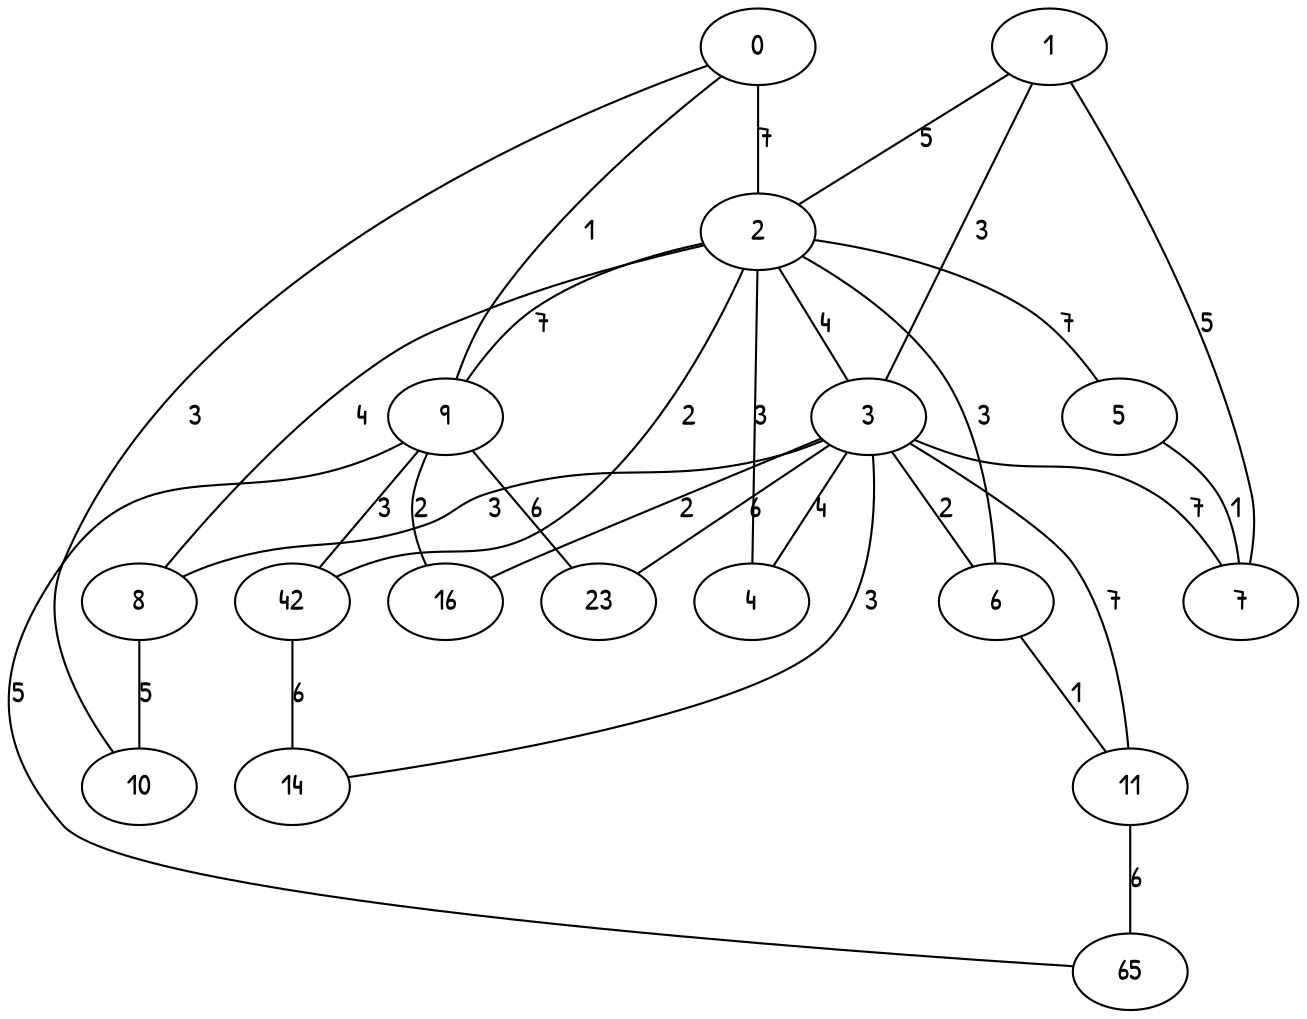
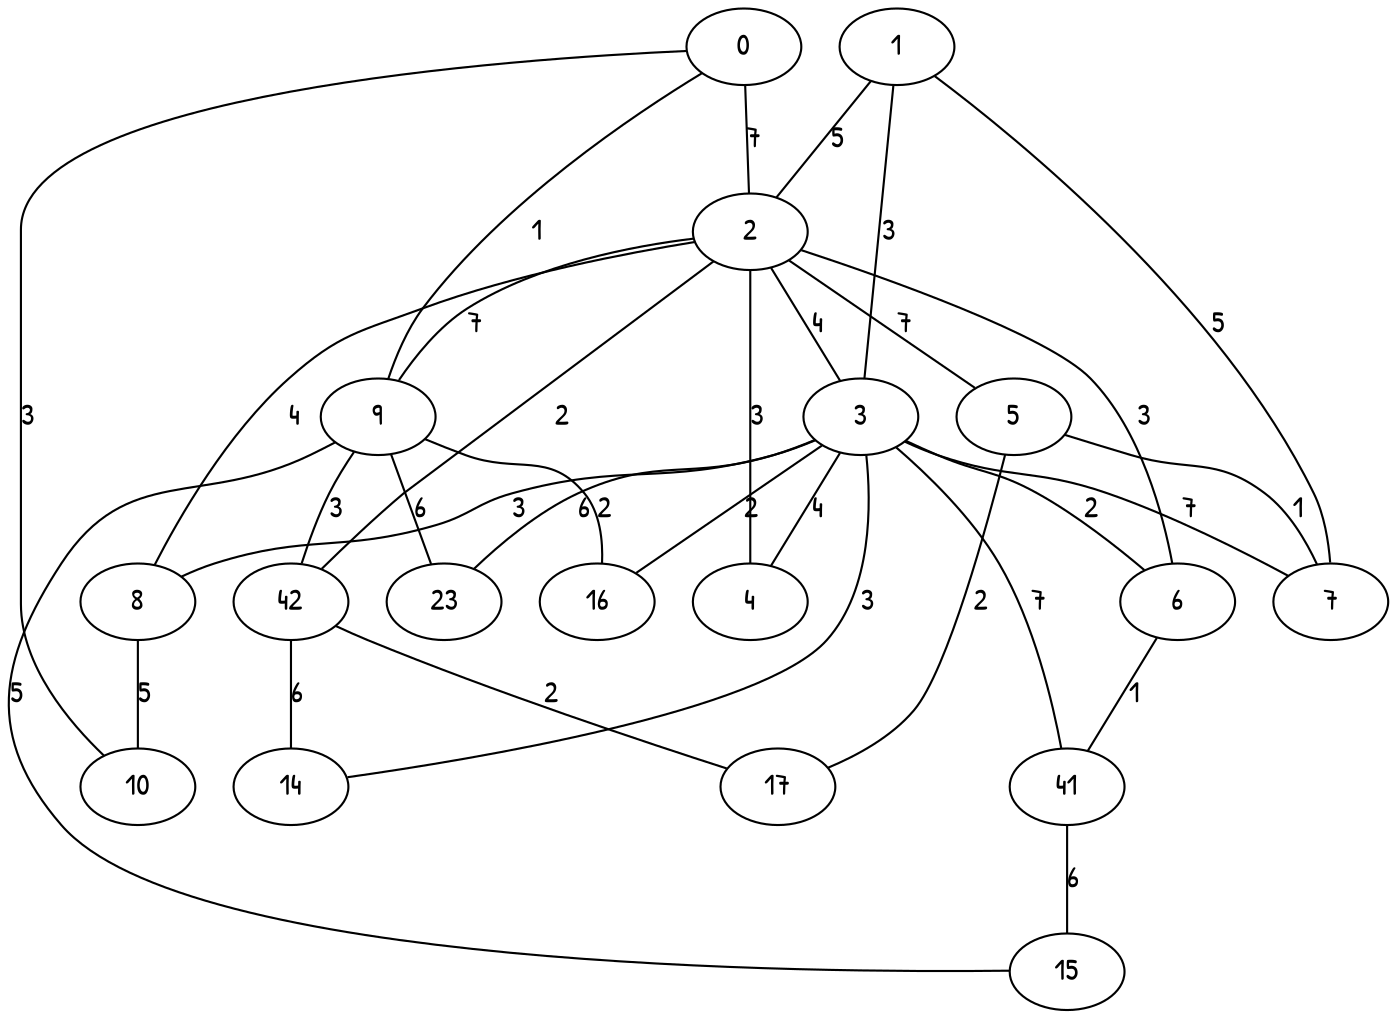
node "17": added
node "11": label "11" -> "41"
node "65": label "65" -> "15"
